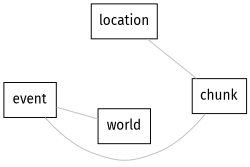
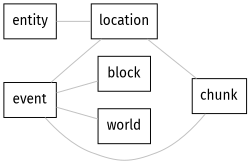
node "entity": added
edge "location" -- "event": added
node "block": added
